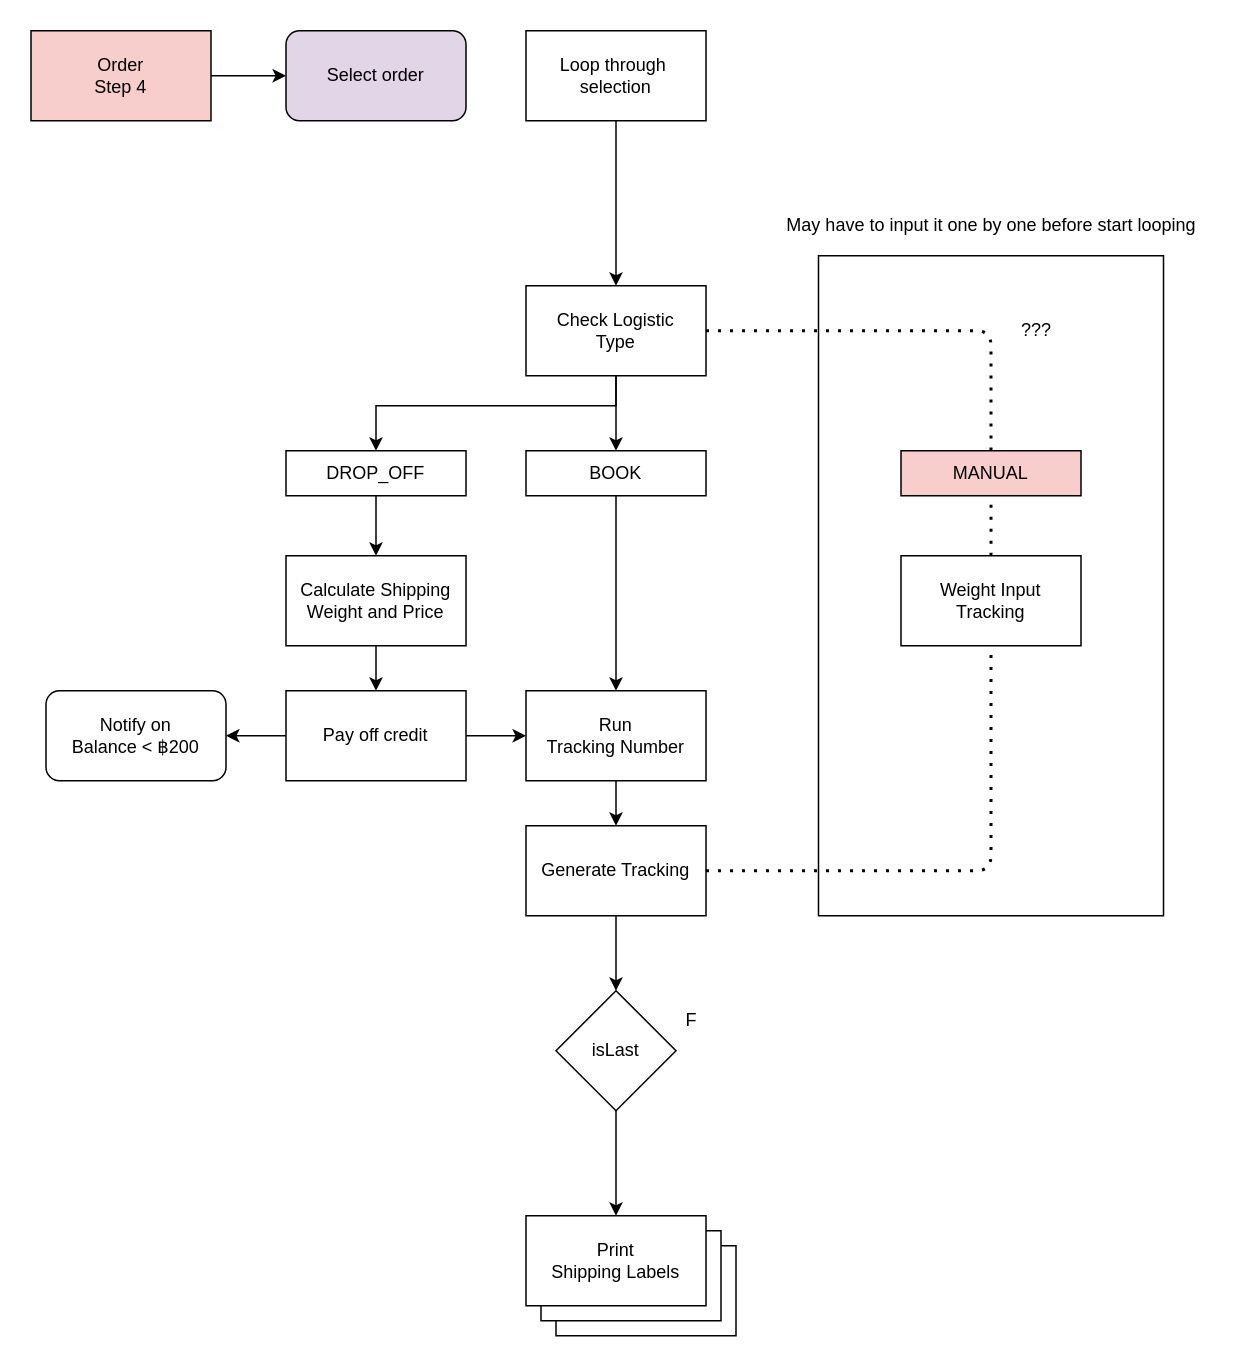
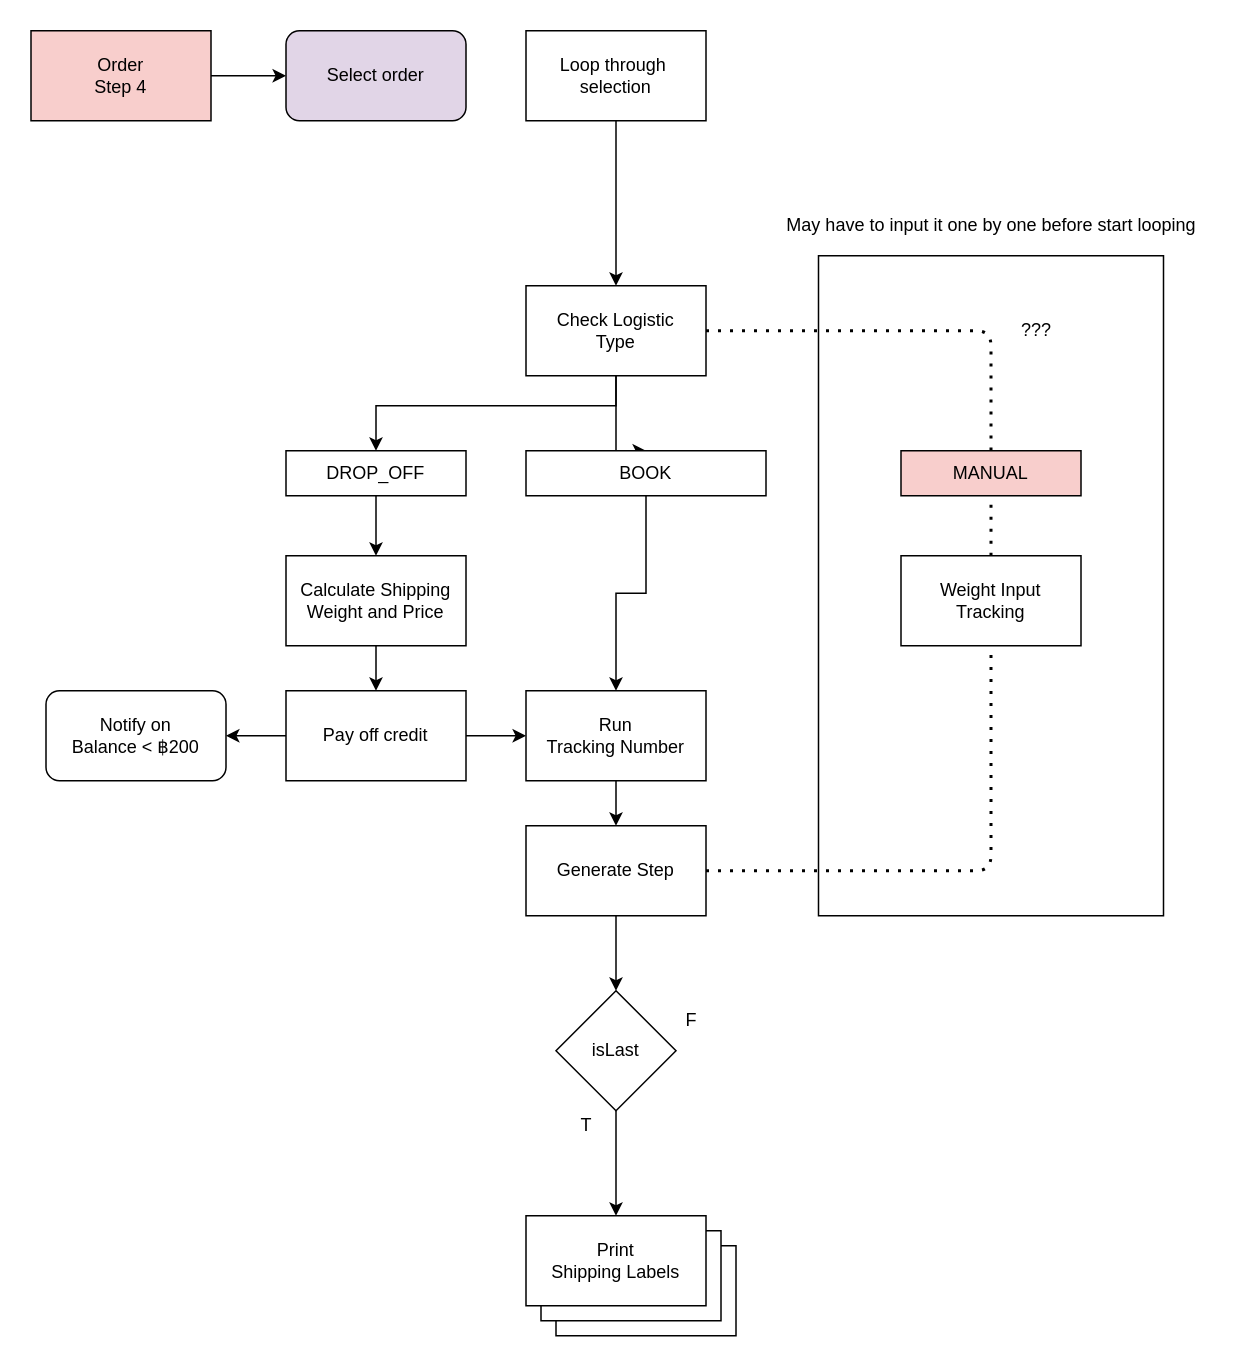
node "BOOK": size 180x45 -> 240x45
node "Generate Tracking": label "Generate Tracking" -> "Generate Step"
node "T": added
